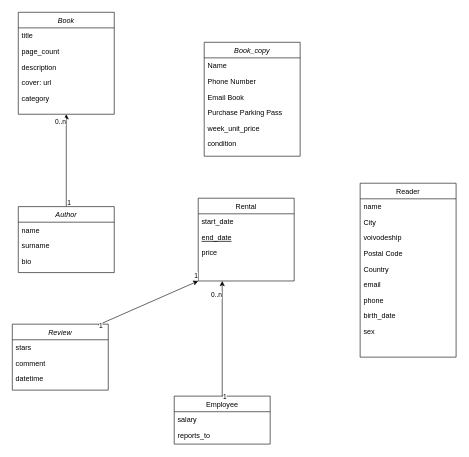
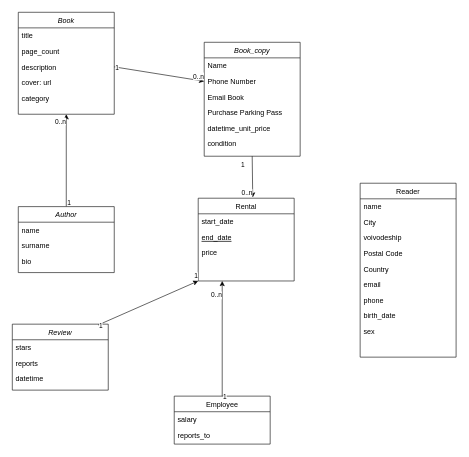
edge "description" -> "Phone Number": added, labels "1", "0..n"
node "week_unit_price": label "week_unit_price" -> "datetime_unit_price"
edge "Book_copy" -> "Rental": added, labels "1", "0..n"
node "comment": label "comment" -> "reports"
